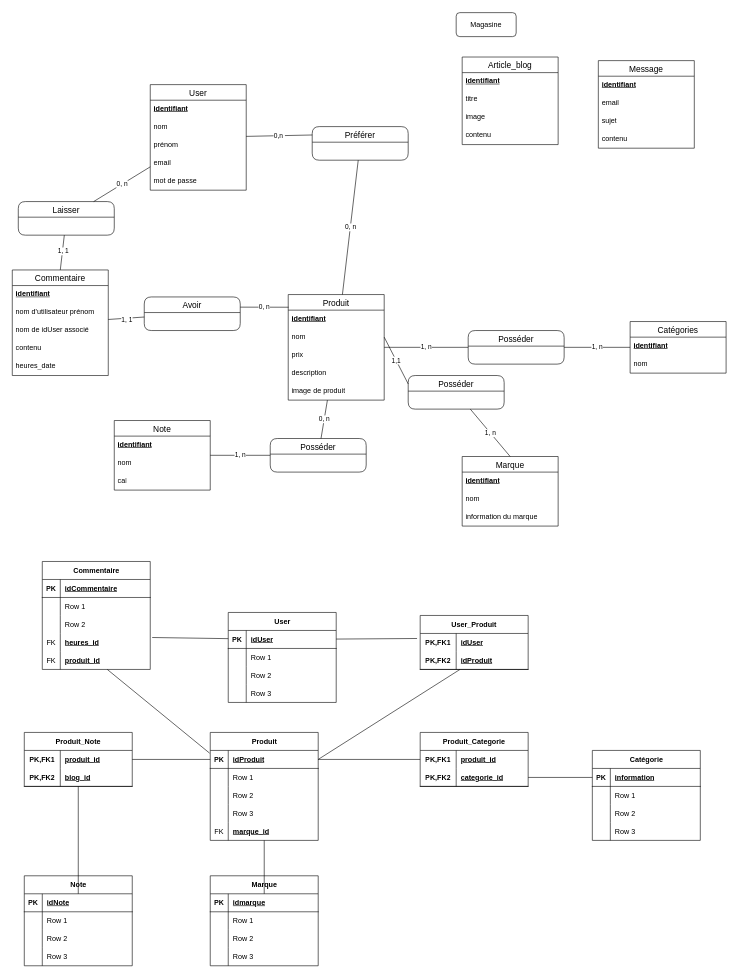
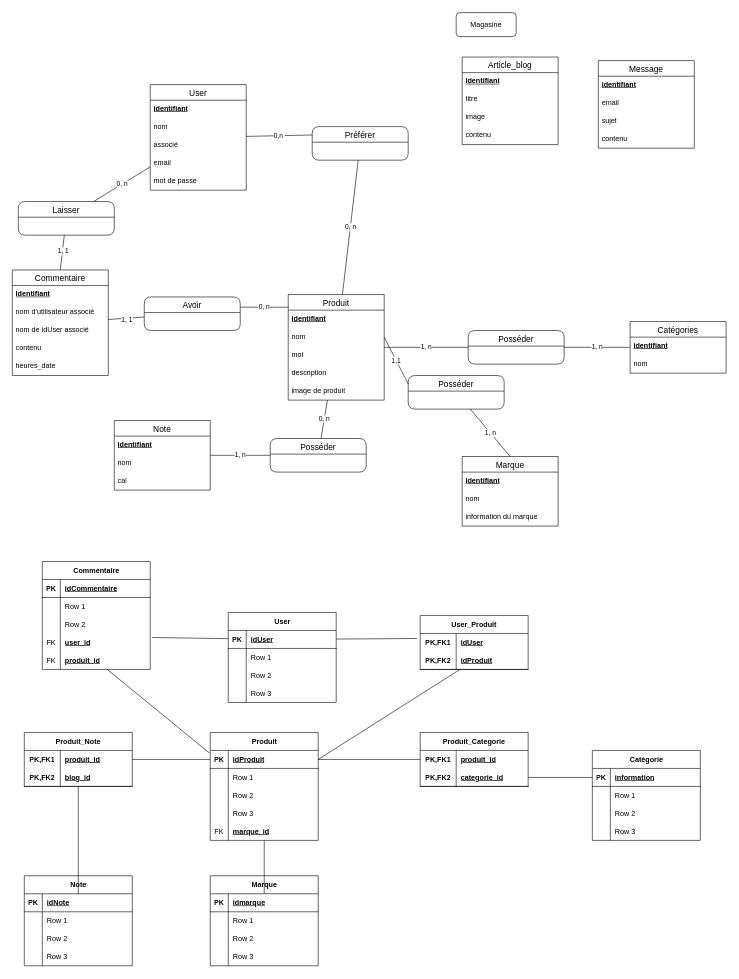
node "prénom": label "prénom" -> "associé"
node "nom d'utilisateur prénom": label "nom d'utilisateur prénom" -> "nom d'utilisateur associé"
node "prix": label "prix" -> "mot"
node "heures_id": label "heures_id" -> "user_id"
